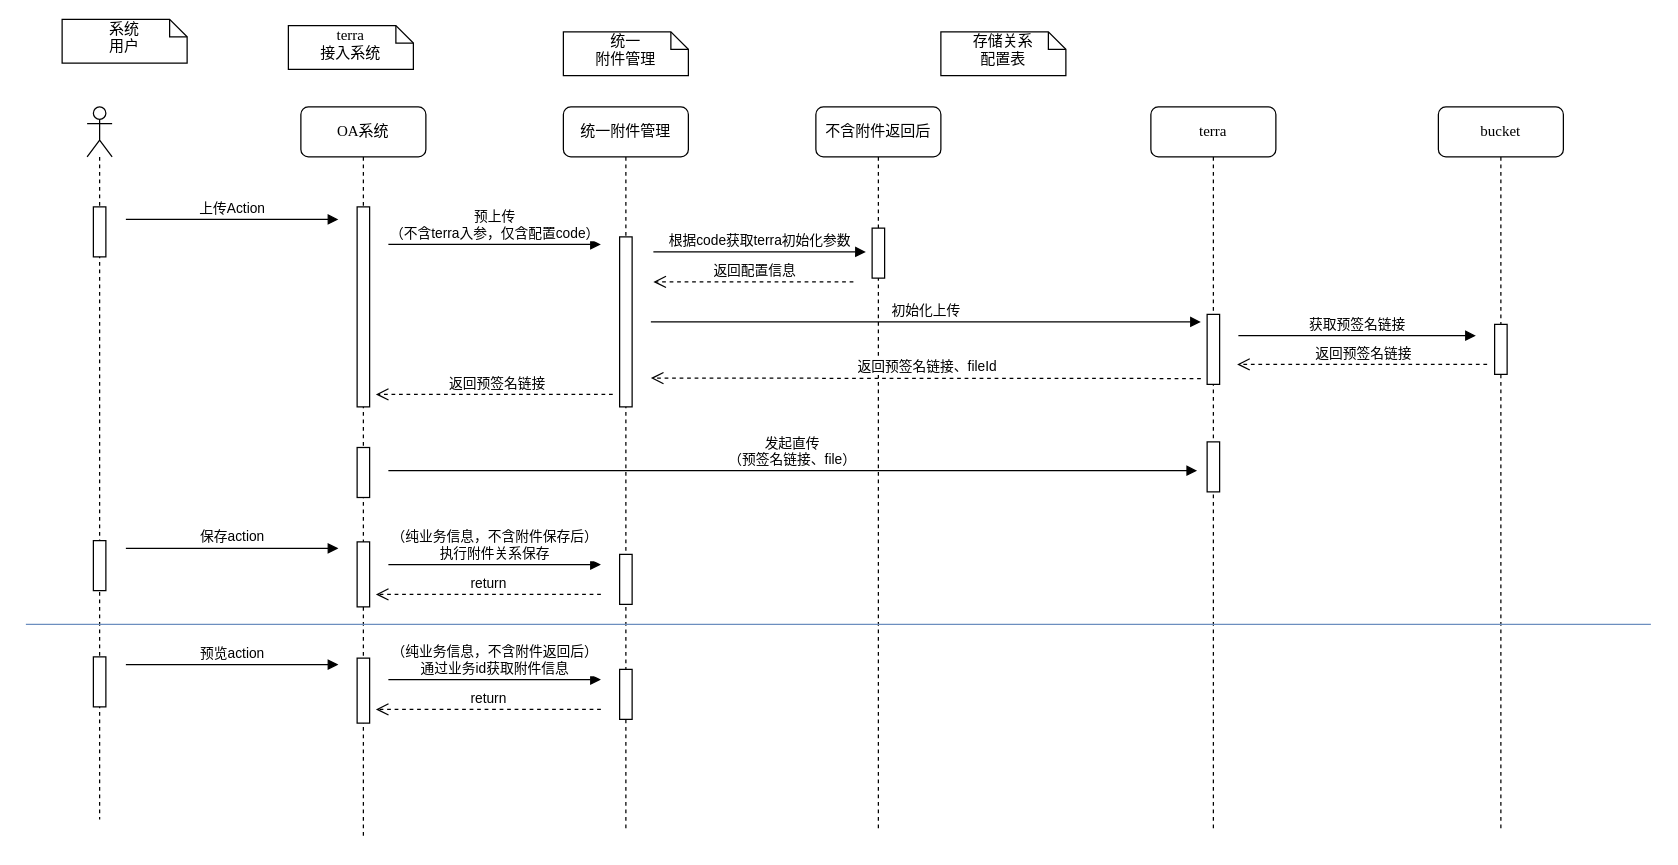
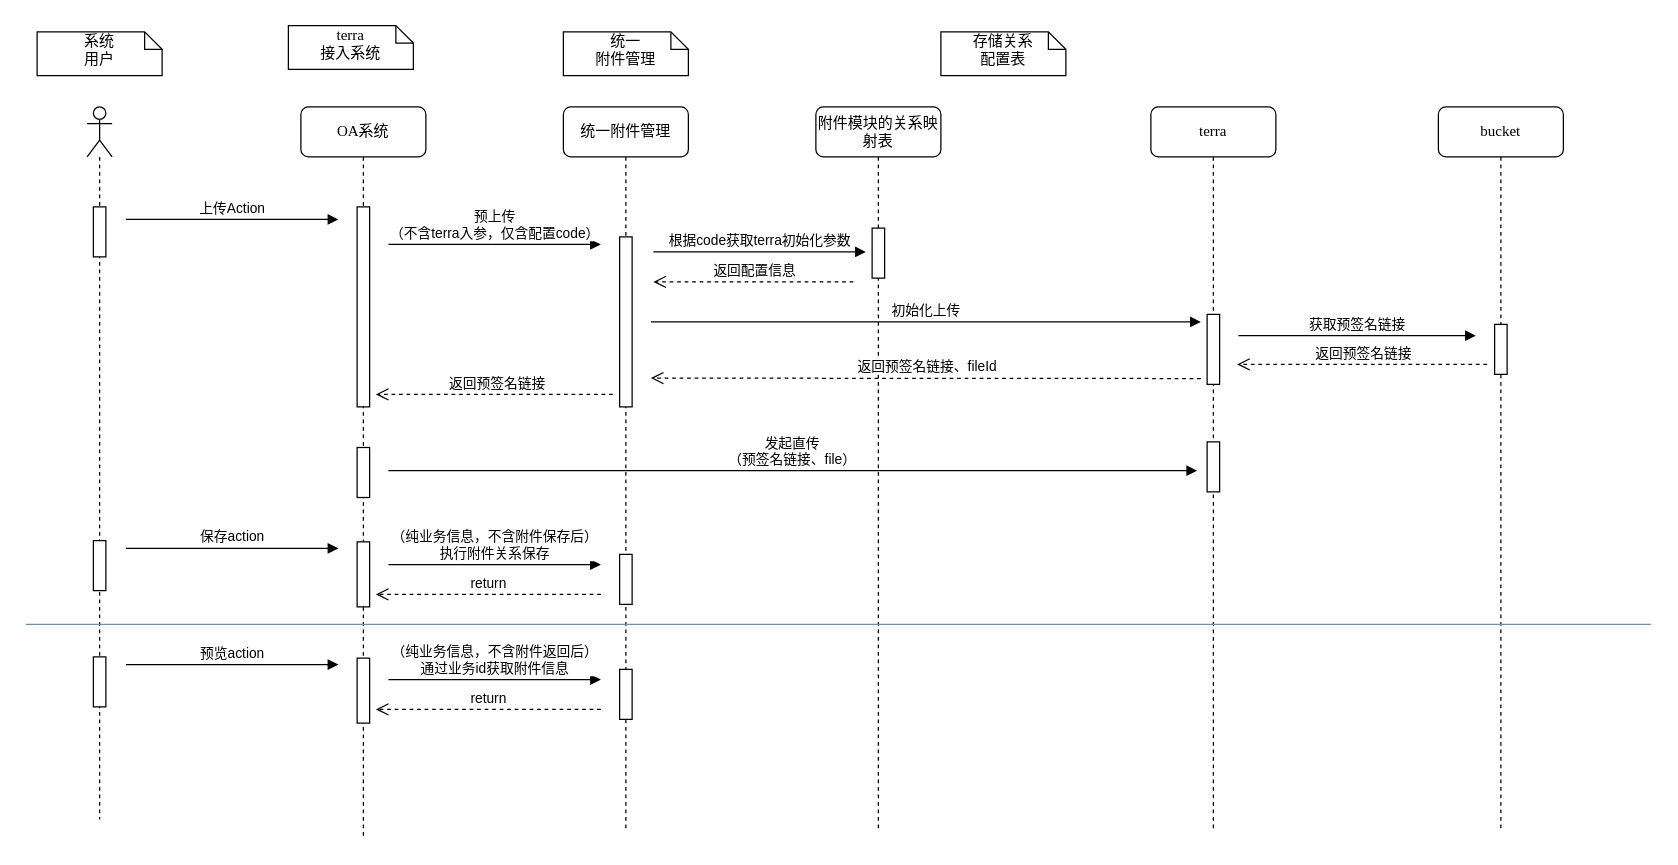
node "系统 用户": moved (124, 41) -> (99, 54)
node "不含附件返回后": label "不含附件返回后" -> "附件模块的关系映射表"
